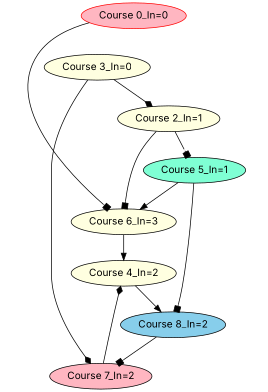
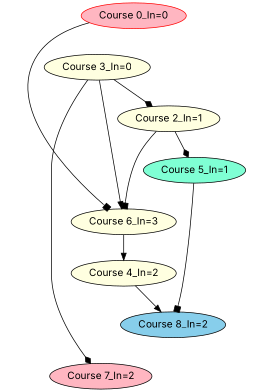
edge "Course 2_In=1" -> "Course 5_In=1": arrowhead box -> diamond
edge "Course 5_In=1" -> "Course 6_In=3": now "Course 3_In=0" -> "Course 6_In=3"
edge "Course 7_In=2" -> "Course 4_In=2": removed
edge "Course 8_In=2" -> "Course 7_In=2": removed
